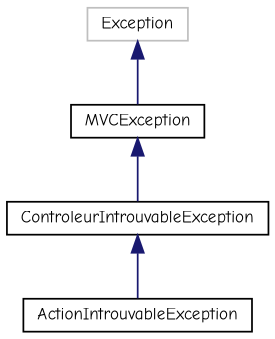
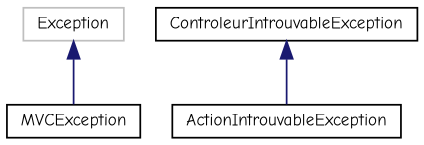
edge "ControleurIntrouvableException" -> "MVCException": removed
